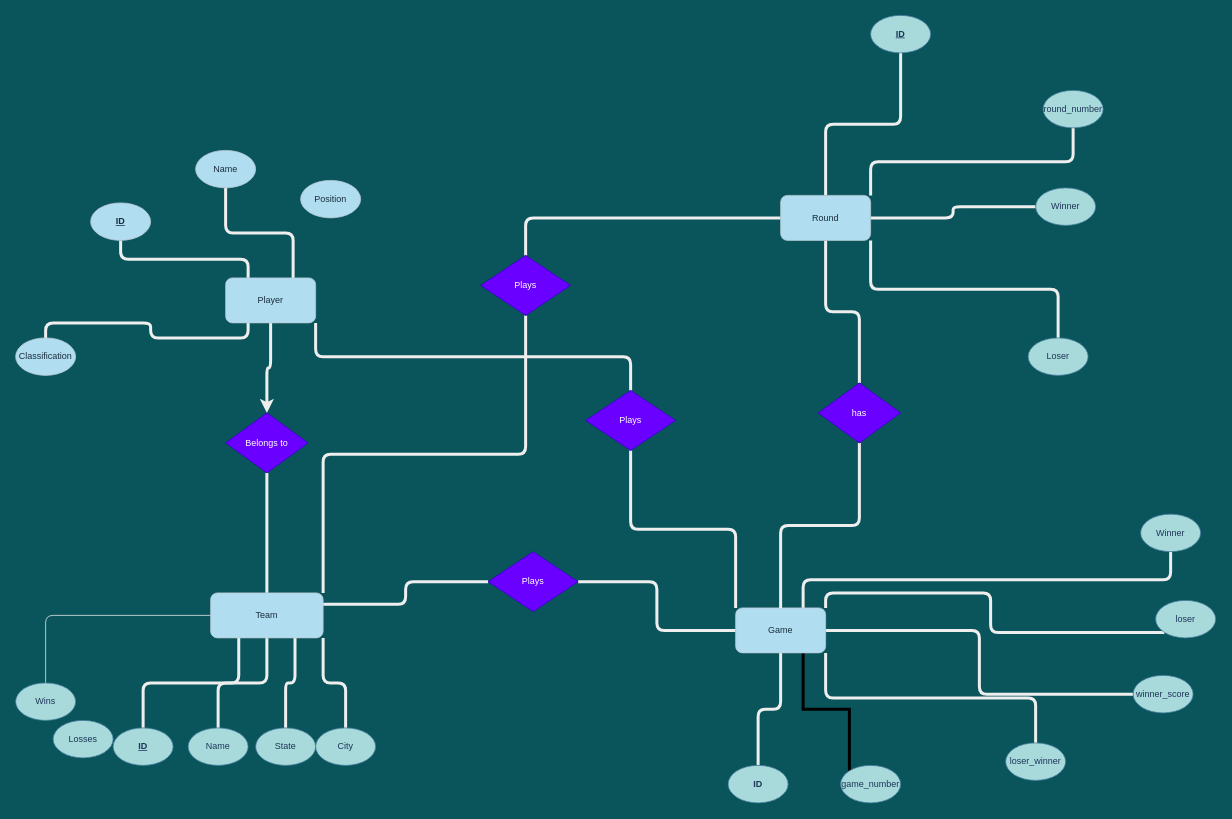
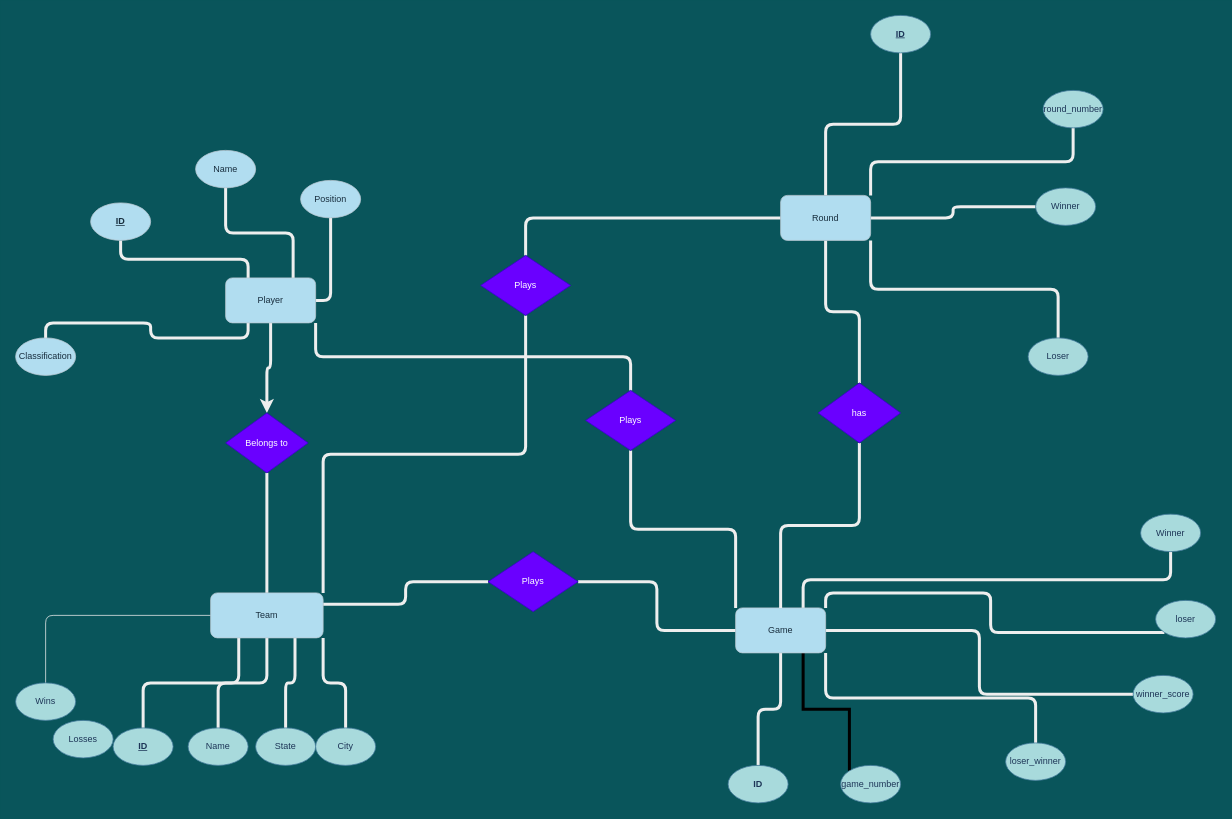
edge "Position" -- "Player": added
